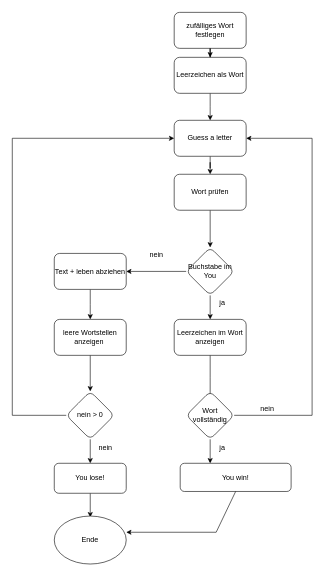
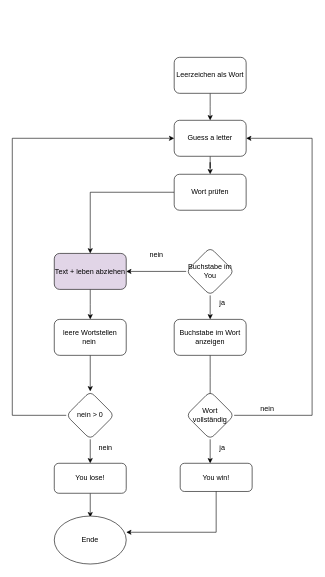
node "zufälliges Wort festlegen": removed
edge "zufälliges Wort festlegen" -> "Leerzeichen als Wort": removed
edge "Wort prüfen" -> "Buchstabe im You": now "Wort prüfen" -> "Text + leben abziehen"
node "Text + leben abziehen": fillcolor #ffffff -> #e1d5e7
node "leere Wortstellen anzeigen": label "leere Wortstellen anzeigen" -> "leere Wortstellen nein"
node "Leerzeichen im Wort anzeigen": label "Leerzeichen im Wort anzeigen" -> "Buchstabe im Wort anzeigen"
node "You win!": size 111x28 -> 72x28
